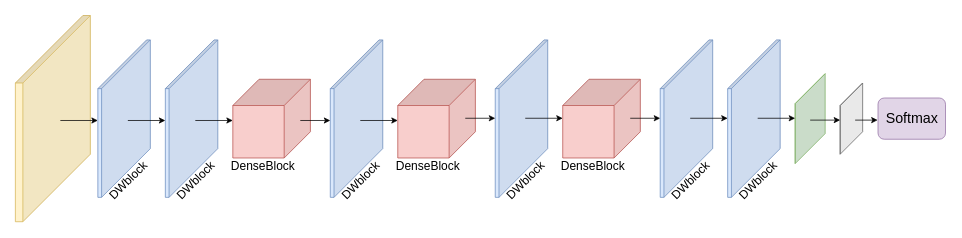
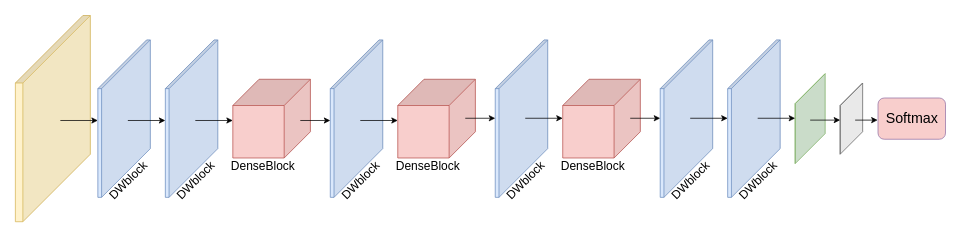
node "Softmax": fillcolor #e1d5e7 -> #f8cecc
